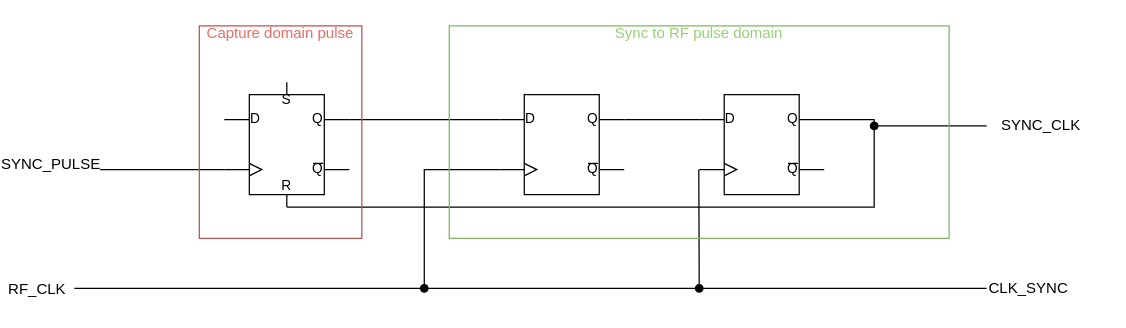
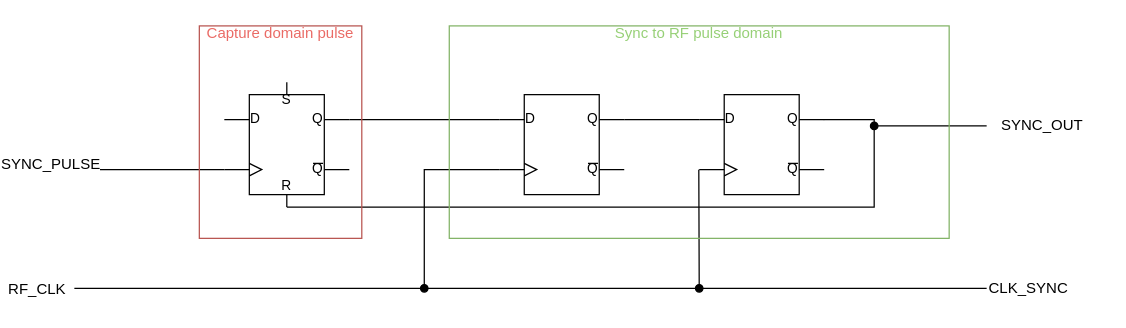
node "SYNC_CLK": label "SYNC_CLK" -> "SYNC_OUT"
